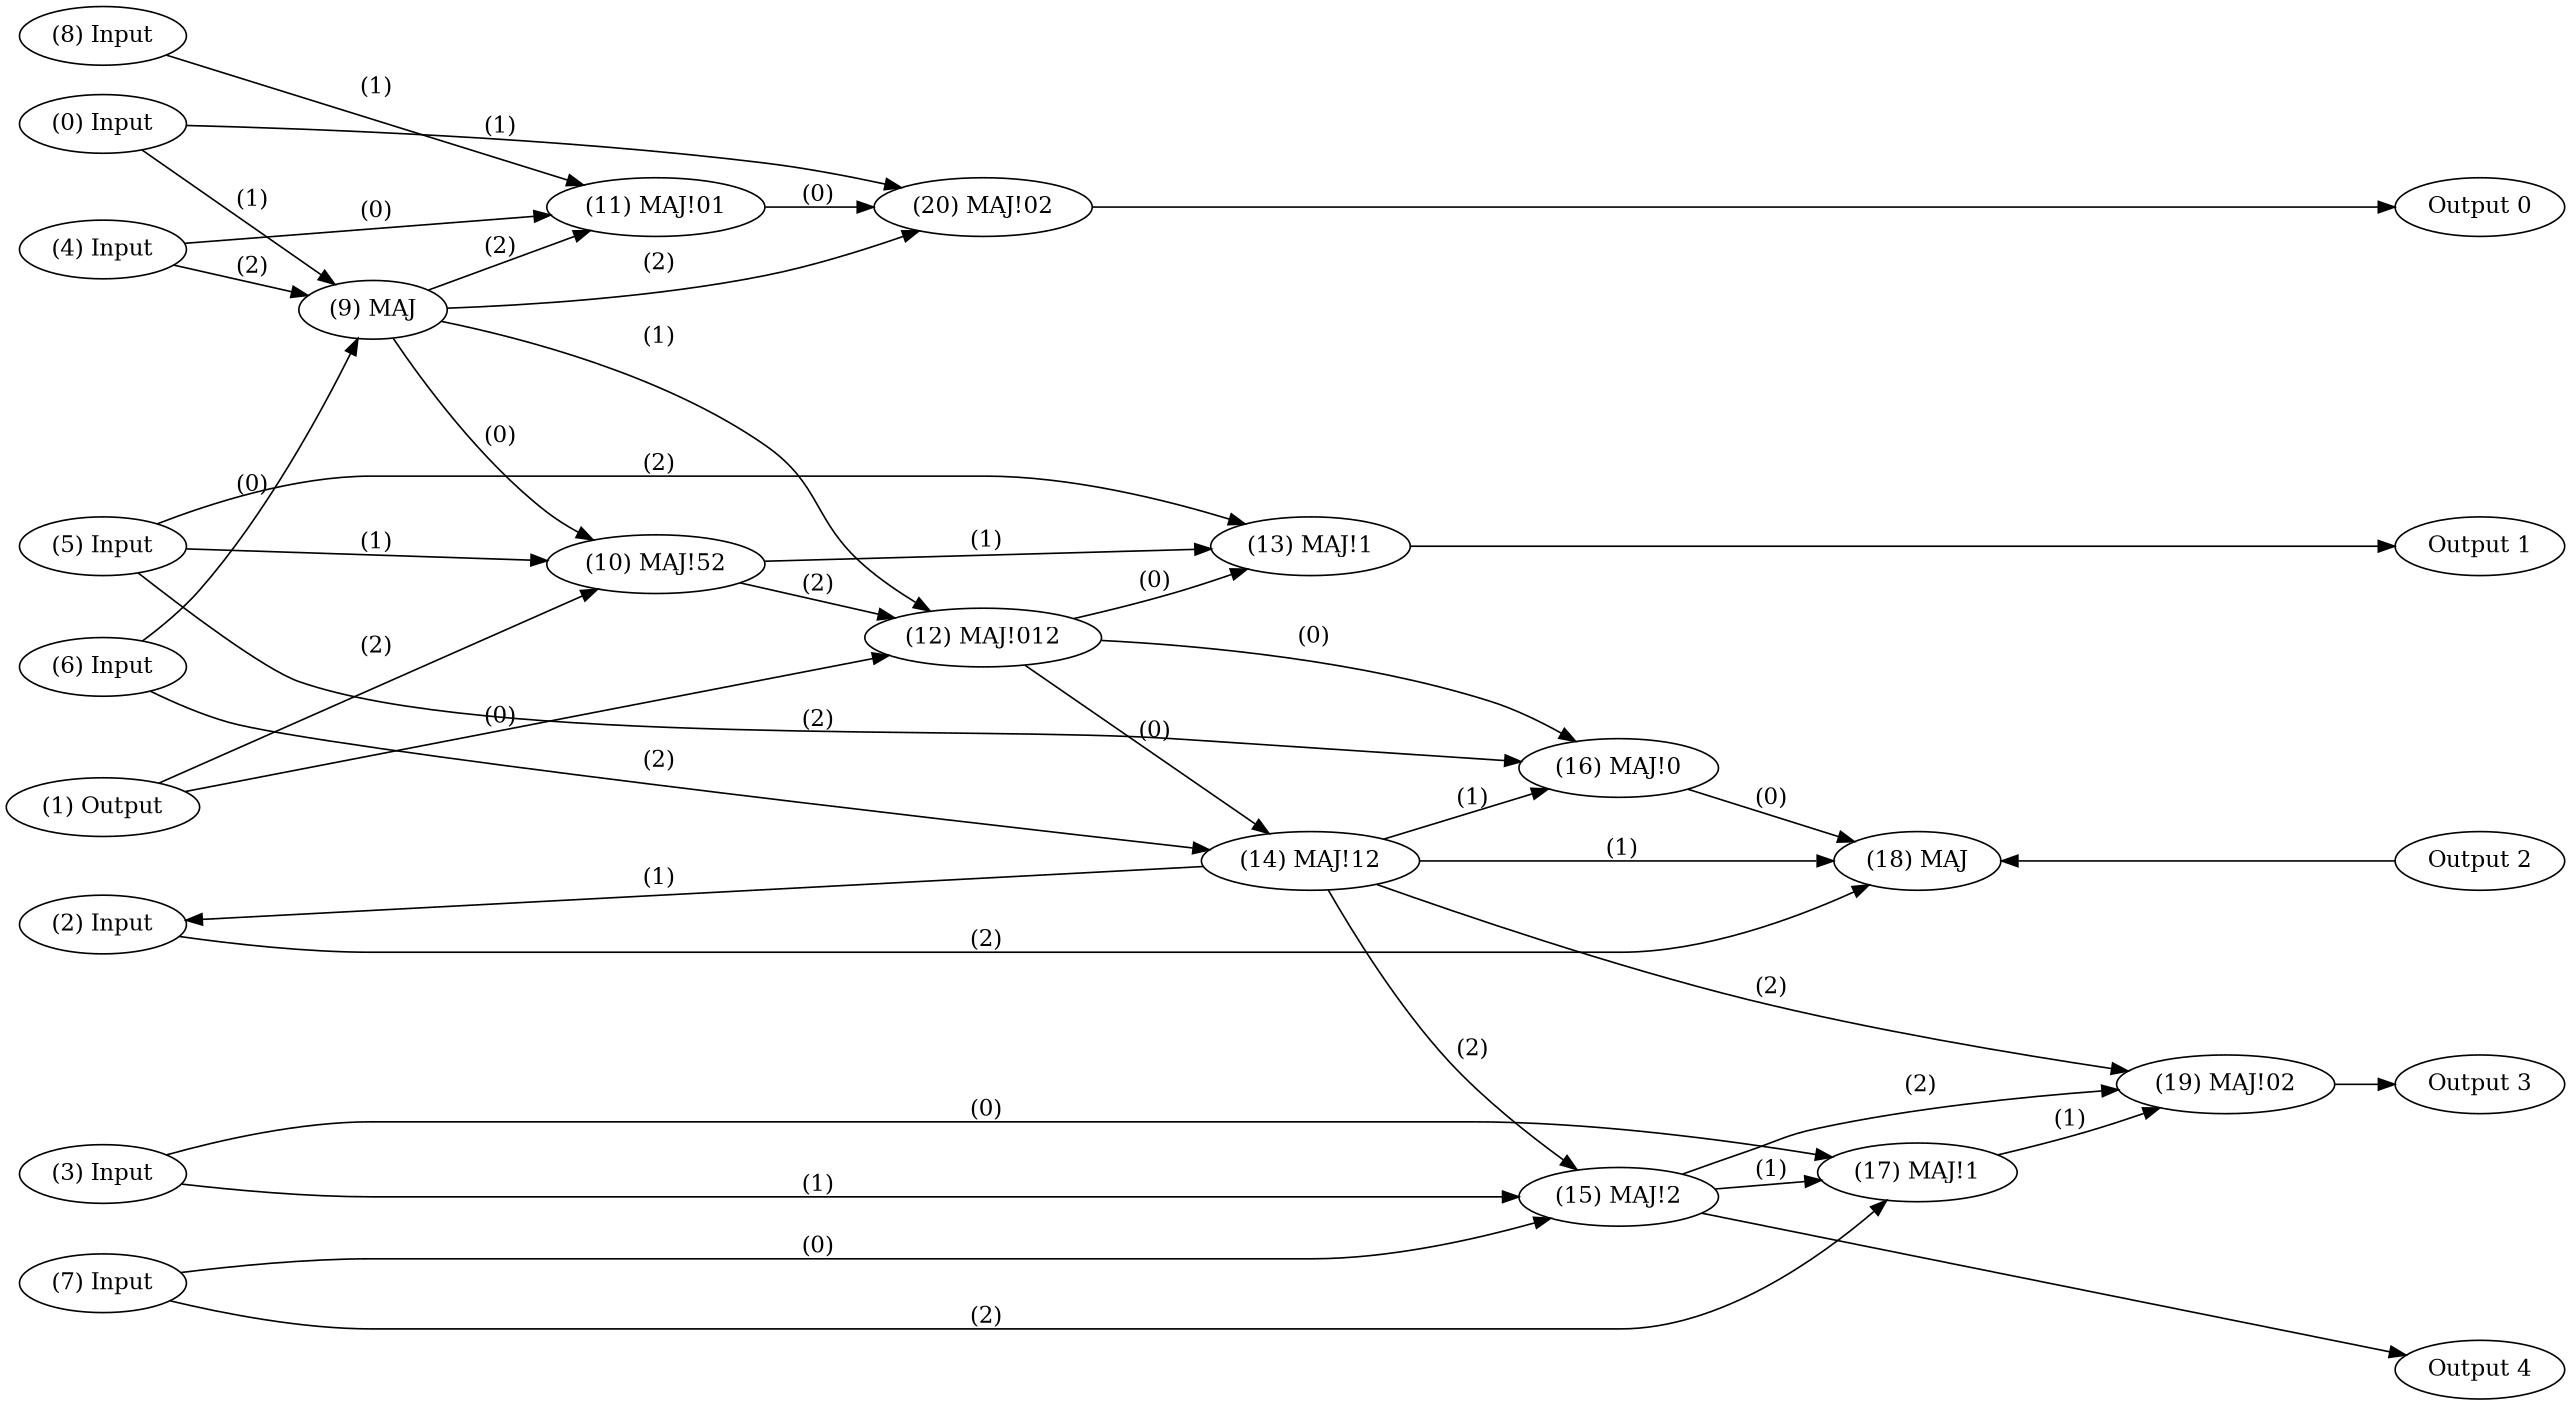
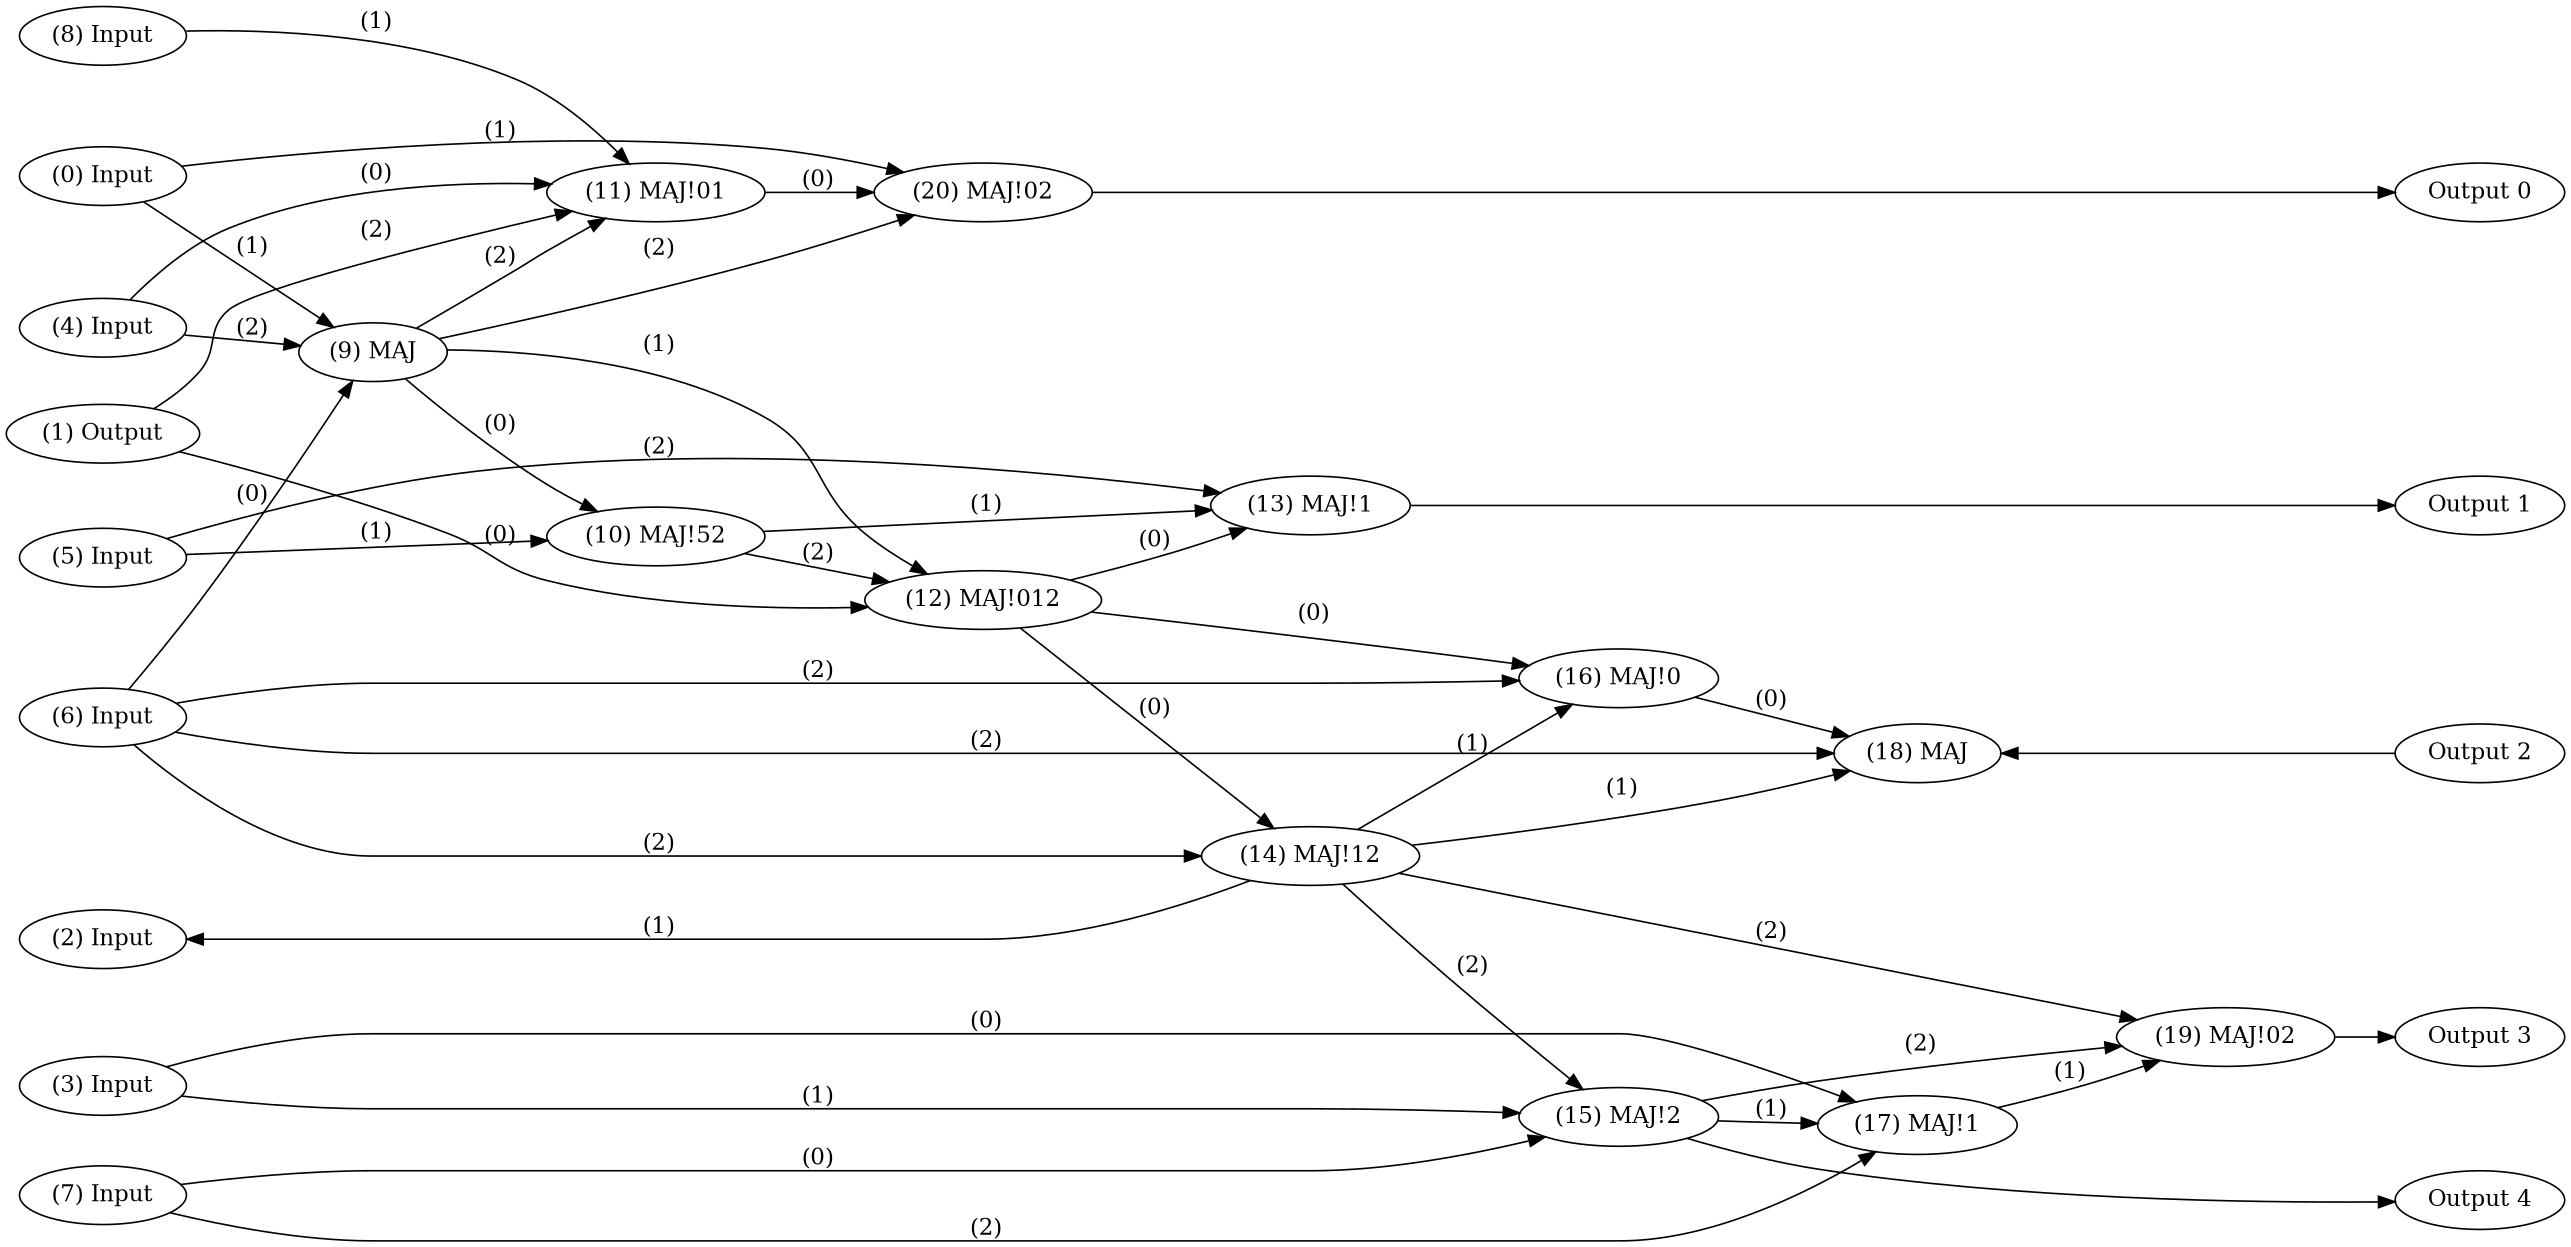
edge "(1) Output" -> "(10) MAJ!52": now "(1) Output" -> "(11) MAJ!01"
edge "(5) Input" -> "(16) MAJ!0": now "(6) Input" -> "(16) MAJ!0"
edge "(2) Input" -> "(18) MAJ": now "(6) Input" -> "(18) MAJ"
